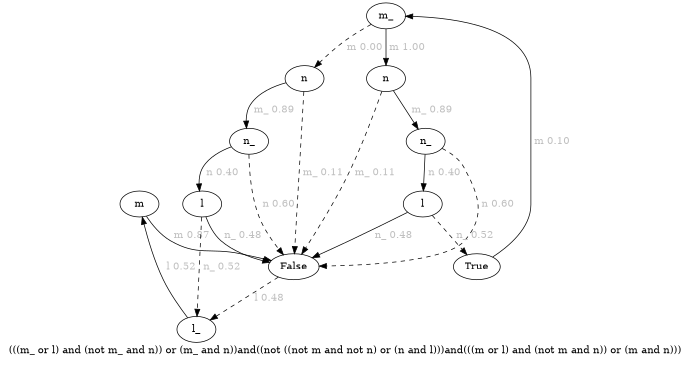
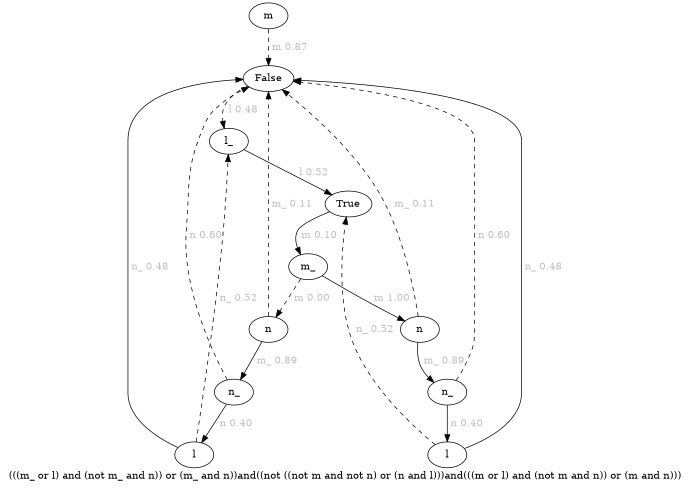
edge "m" -> "False": style solid -> dashed
edge "l_" -> "m": now "l_" -> "True"
